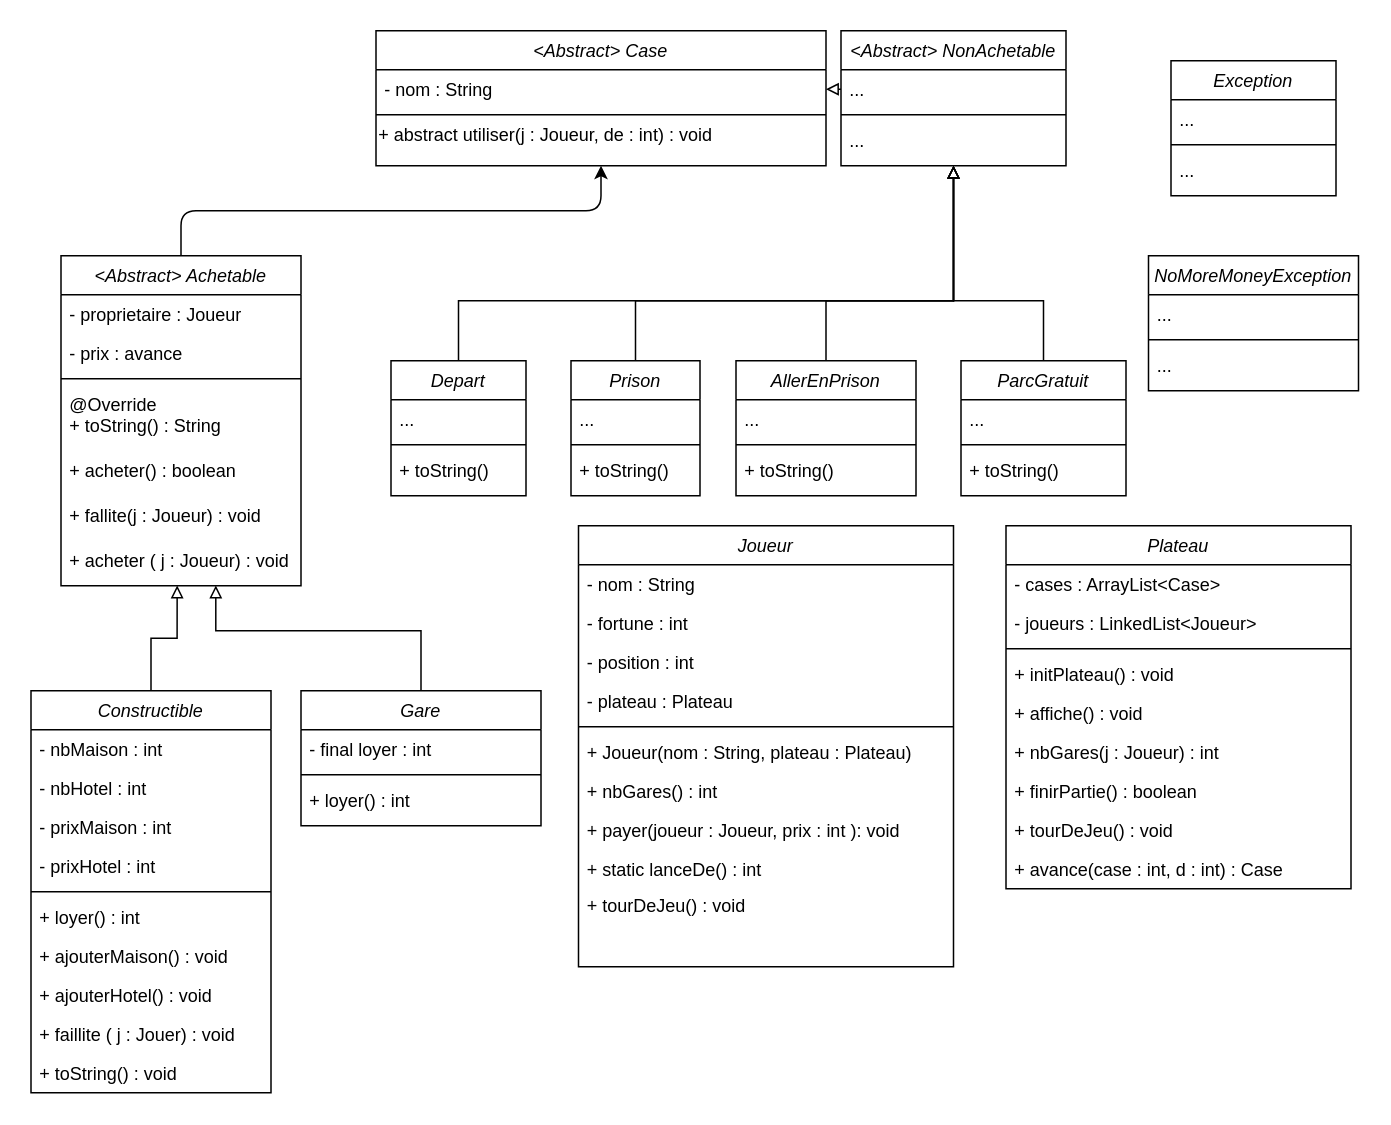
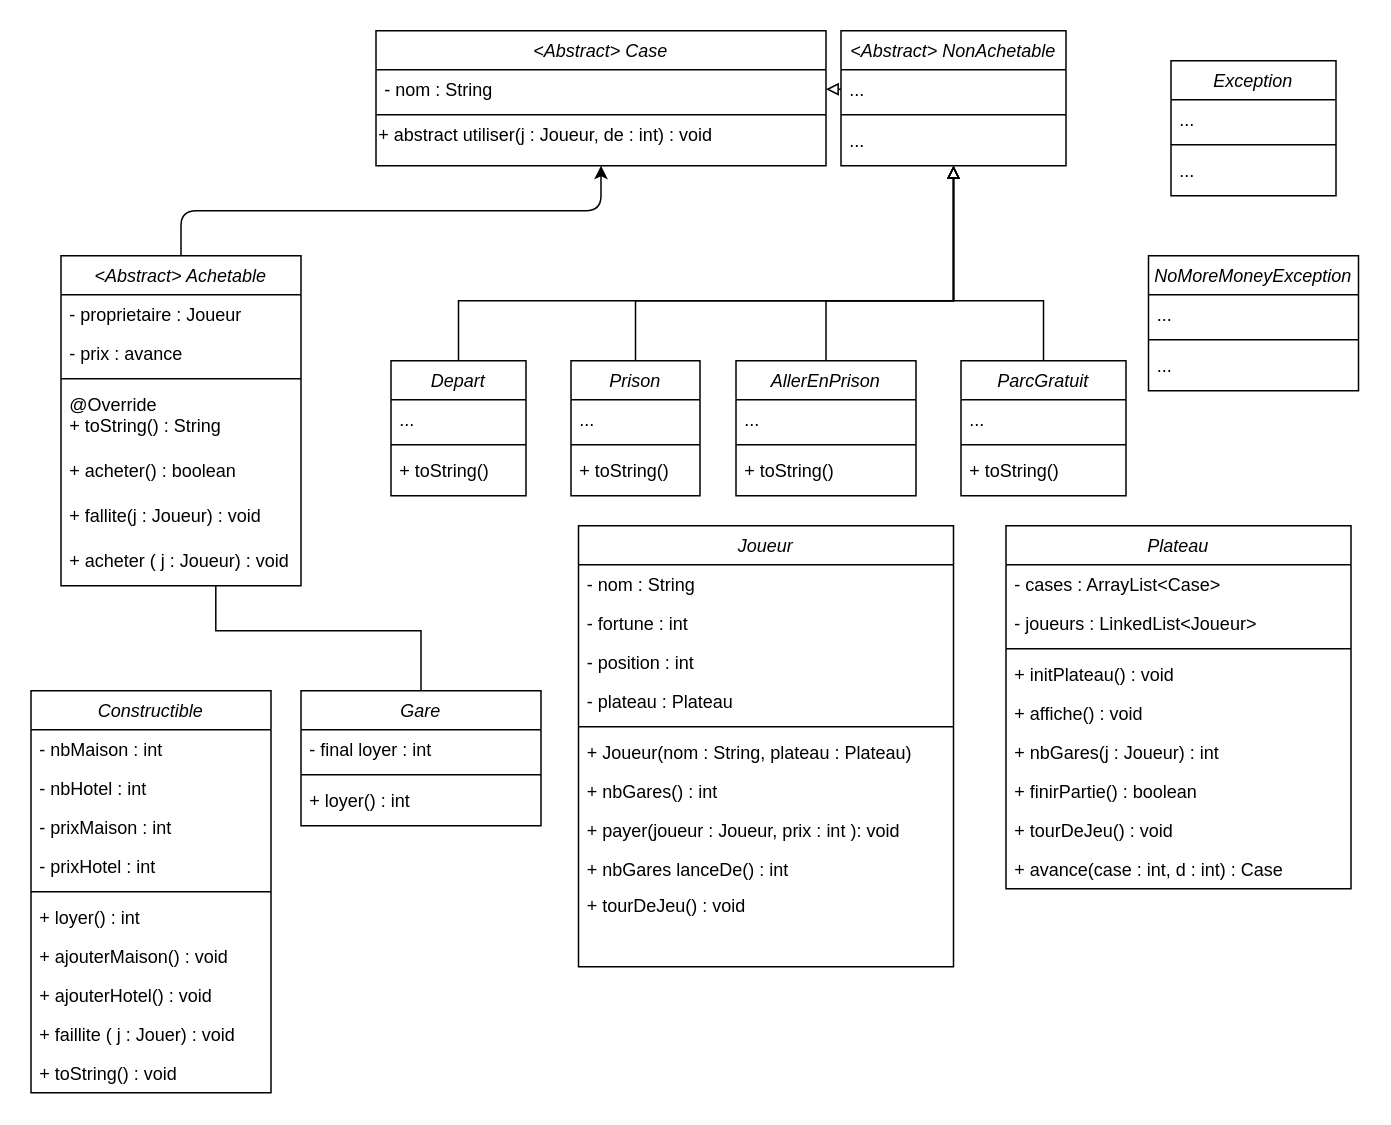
edge "Gare" -> "+ acheter ( j : Joueur) : void": arrowhead block -> none
edge "Constructible" -> "+ acheter ( j : Joueur) : void": removed
node "+ static lanceDe() : int": label "+ static lanceDe() : int" -> "+ nbGares lanceDe() : int"
